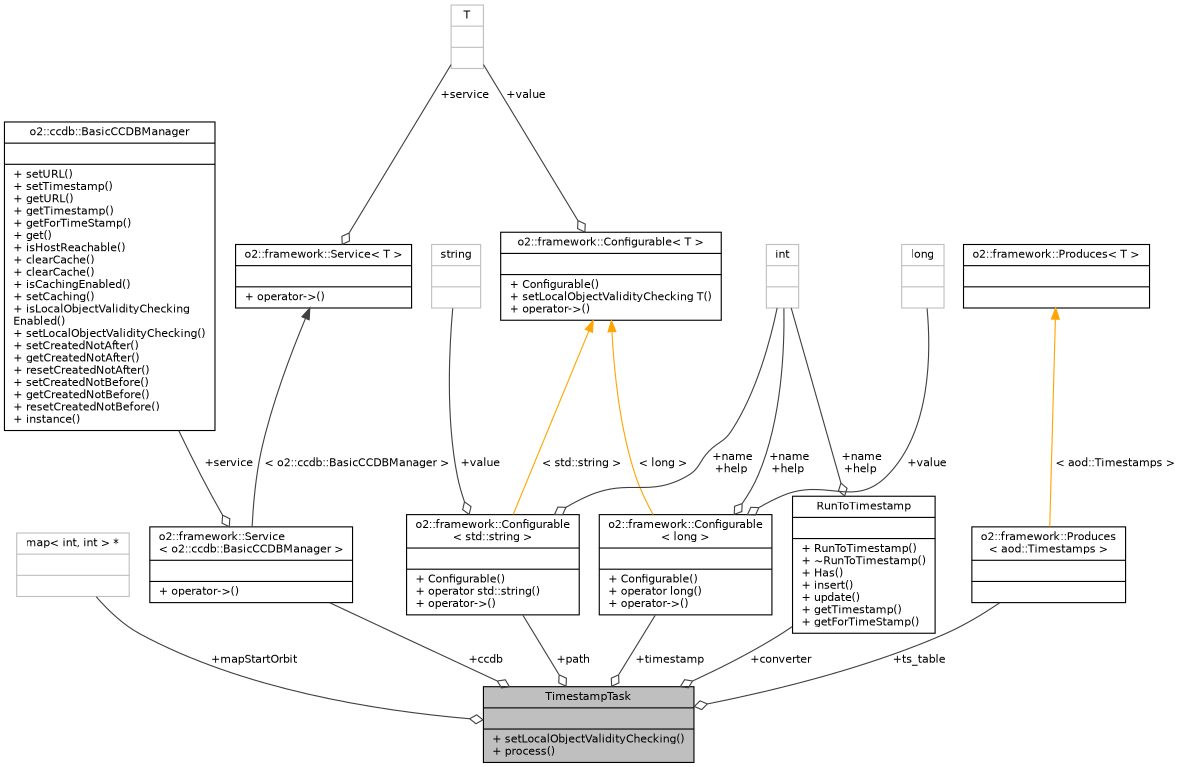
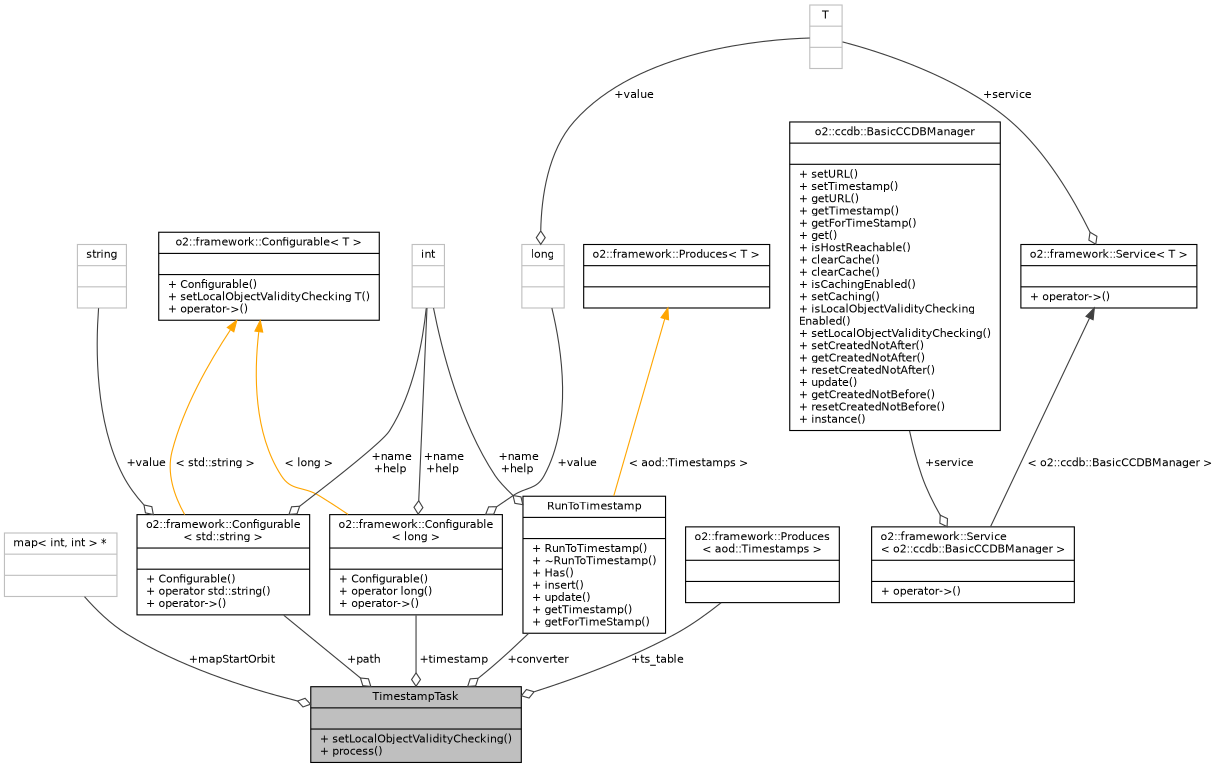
edge "T" -> "o2::framework::Configurable< T >": now "T" -> "long"
node "o2::ccdb::BasicCCDBManager": text "+ setCreatedNotBefore()" -> "+ update()"
edge "o2::framework::Produces" -> "o2::framework::Produces< T >": now "RunToTimestamp" -> "o2::framework::Produces< T >"
edge "o2::framework::Service" -> "TimestampTask": removed, label "+ccdb"
